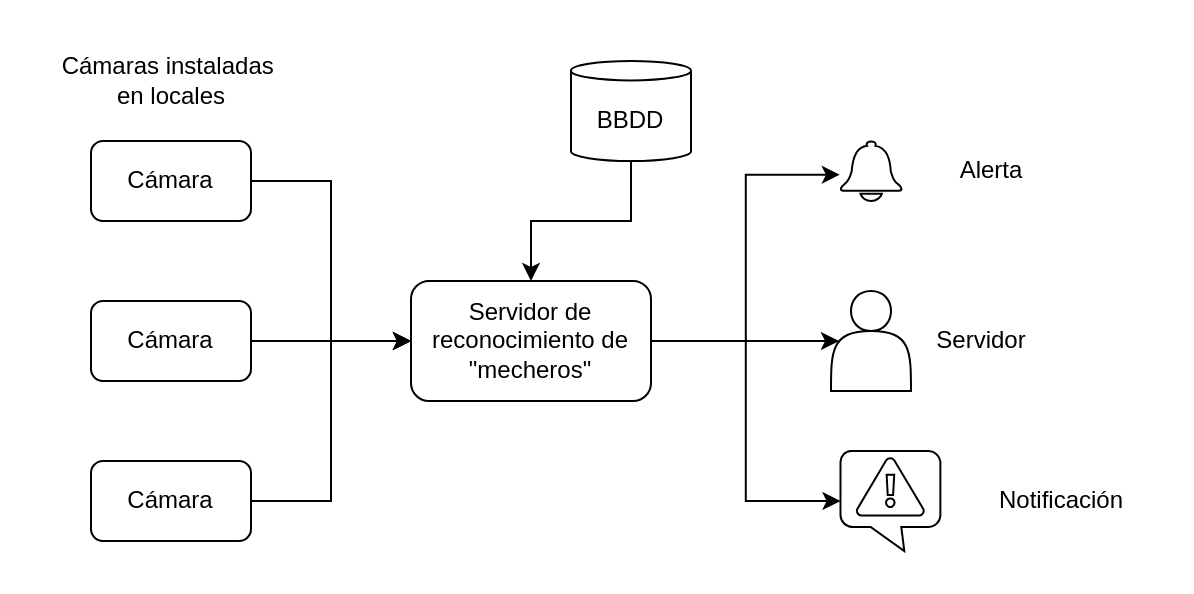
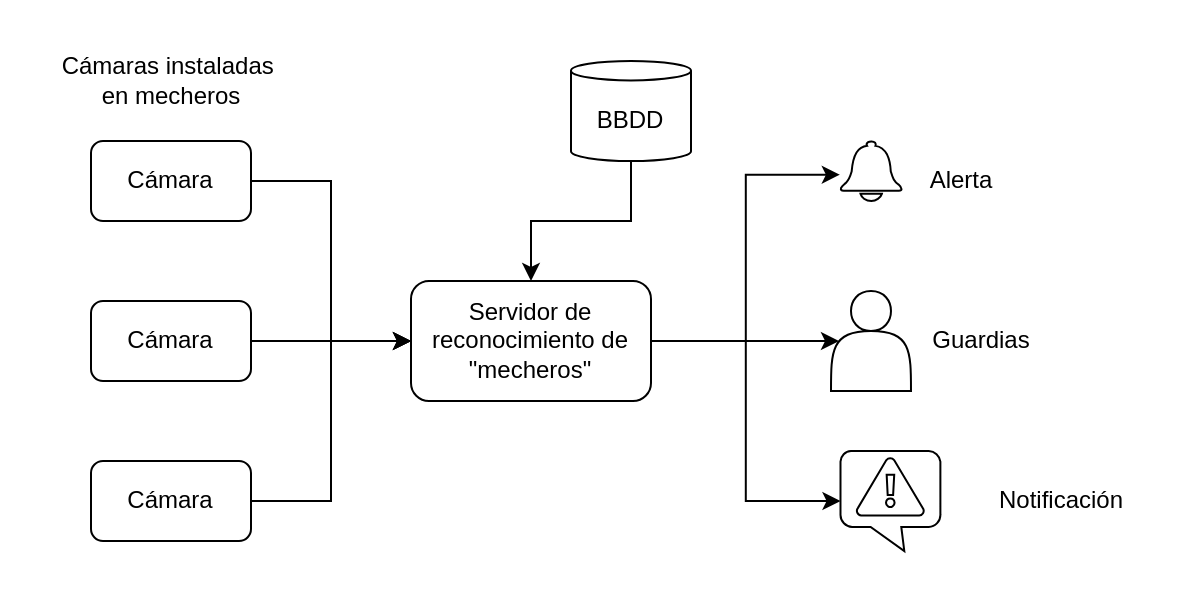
node "Cámaras instaladas en locales": label "Cámaras instaladas en locales" -> "Cámaras instaladas en mecheros"
node "Alerta": moved (991, 171) -> (961, 181)
node "Servidor": label "Servidor" -> "Guardias"
